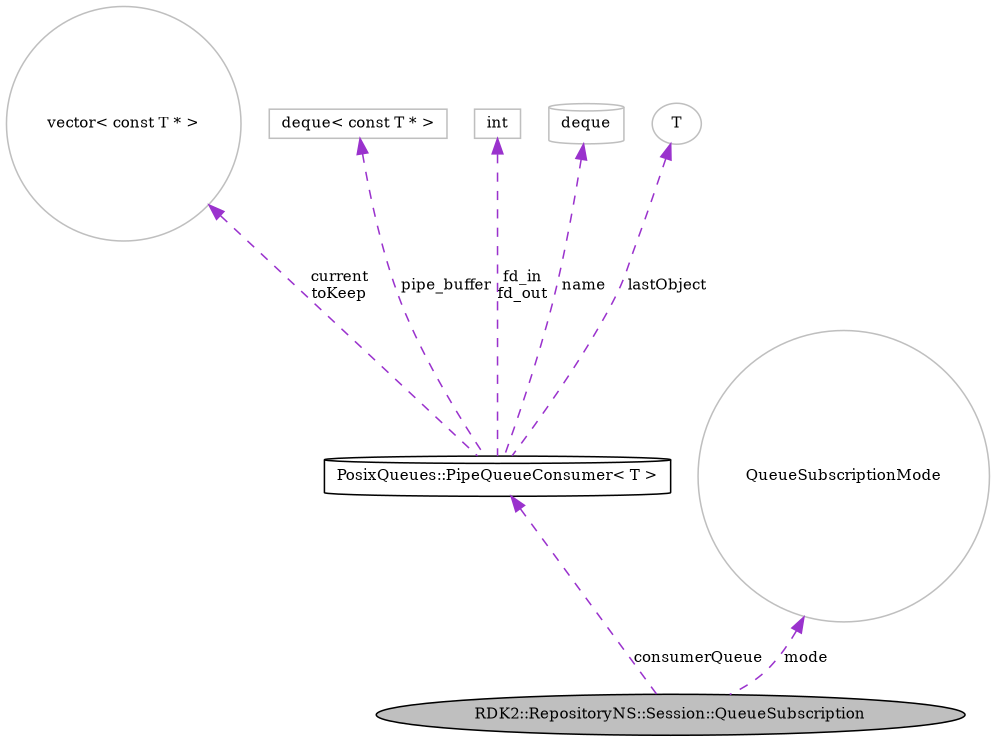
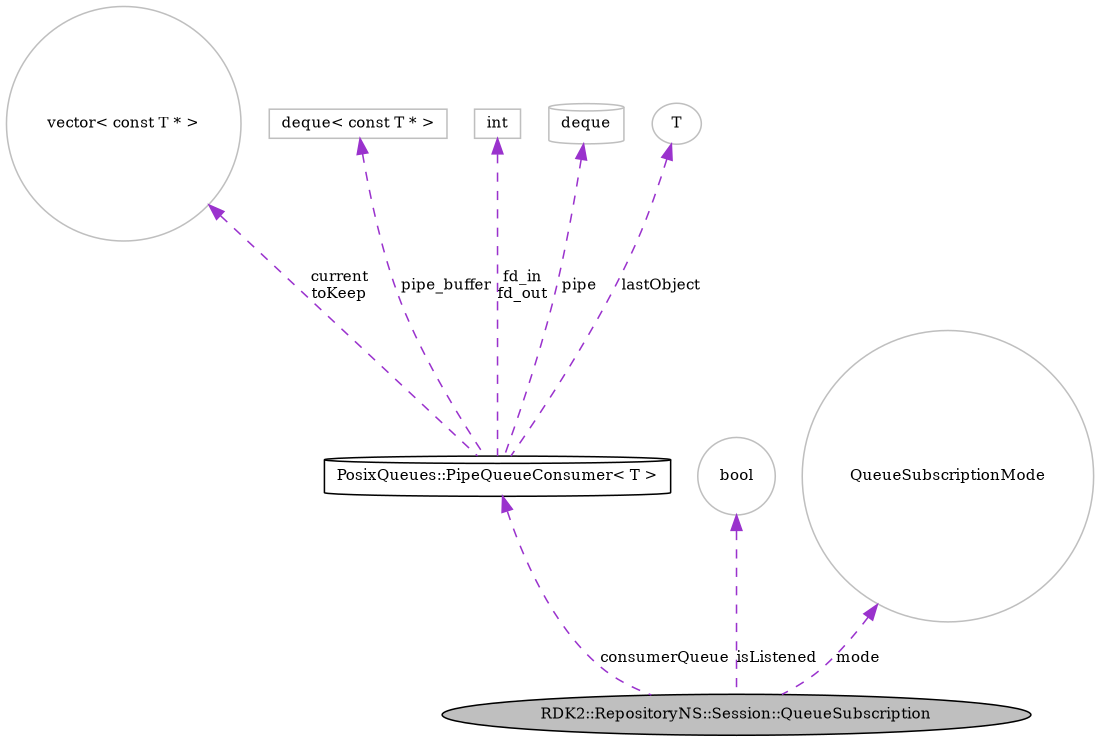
edge "PosixQueues::PipeQueueConsumer< T >" -> "deque": label "name" -> "pipe"
node "bool": added
